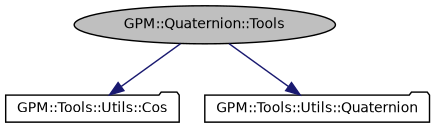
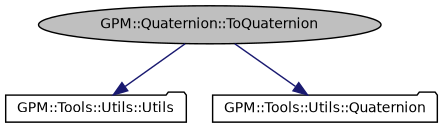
node "GPM::Quaternion::Tools": label "GPM::Quaternion::Tools" -> "GPM::Quaternion::ToQuaternion"
node "GPM::Tools::Utils::Cos": label "GPM::Tools::Utils::Cos" -> "GPM::Tools::Utils::Utils"
